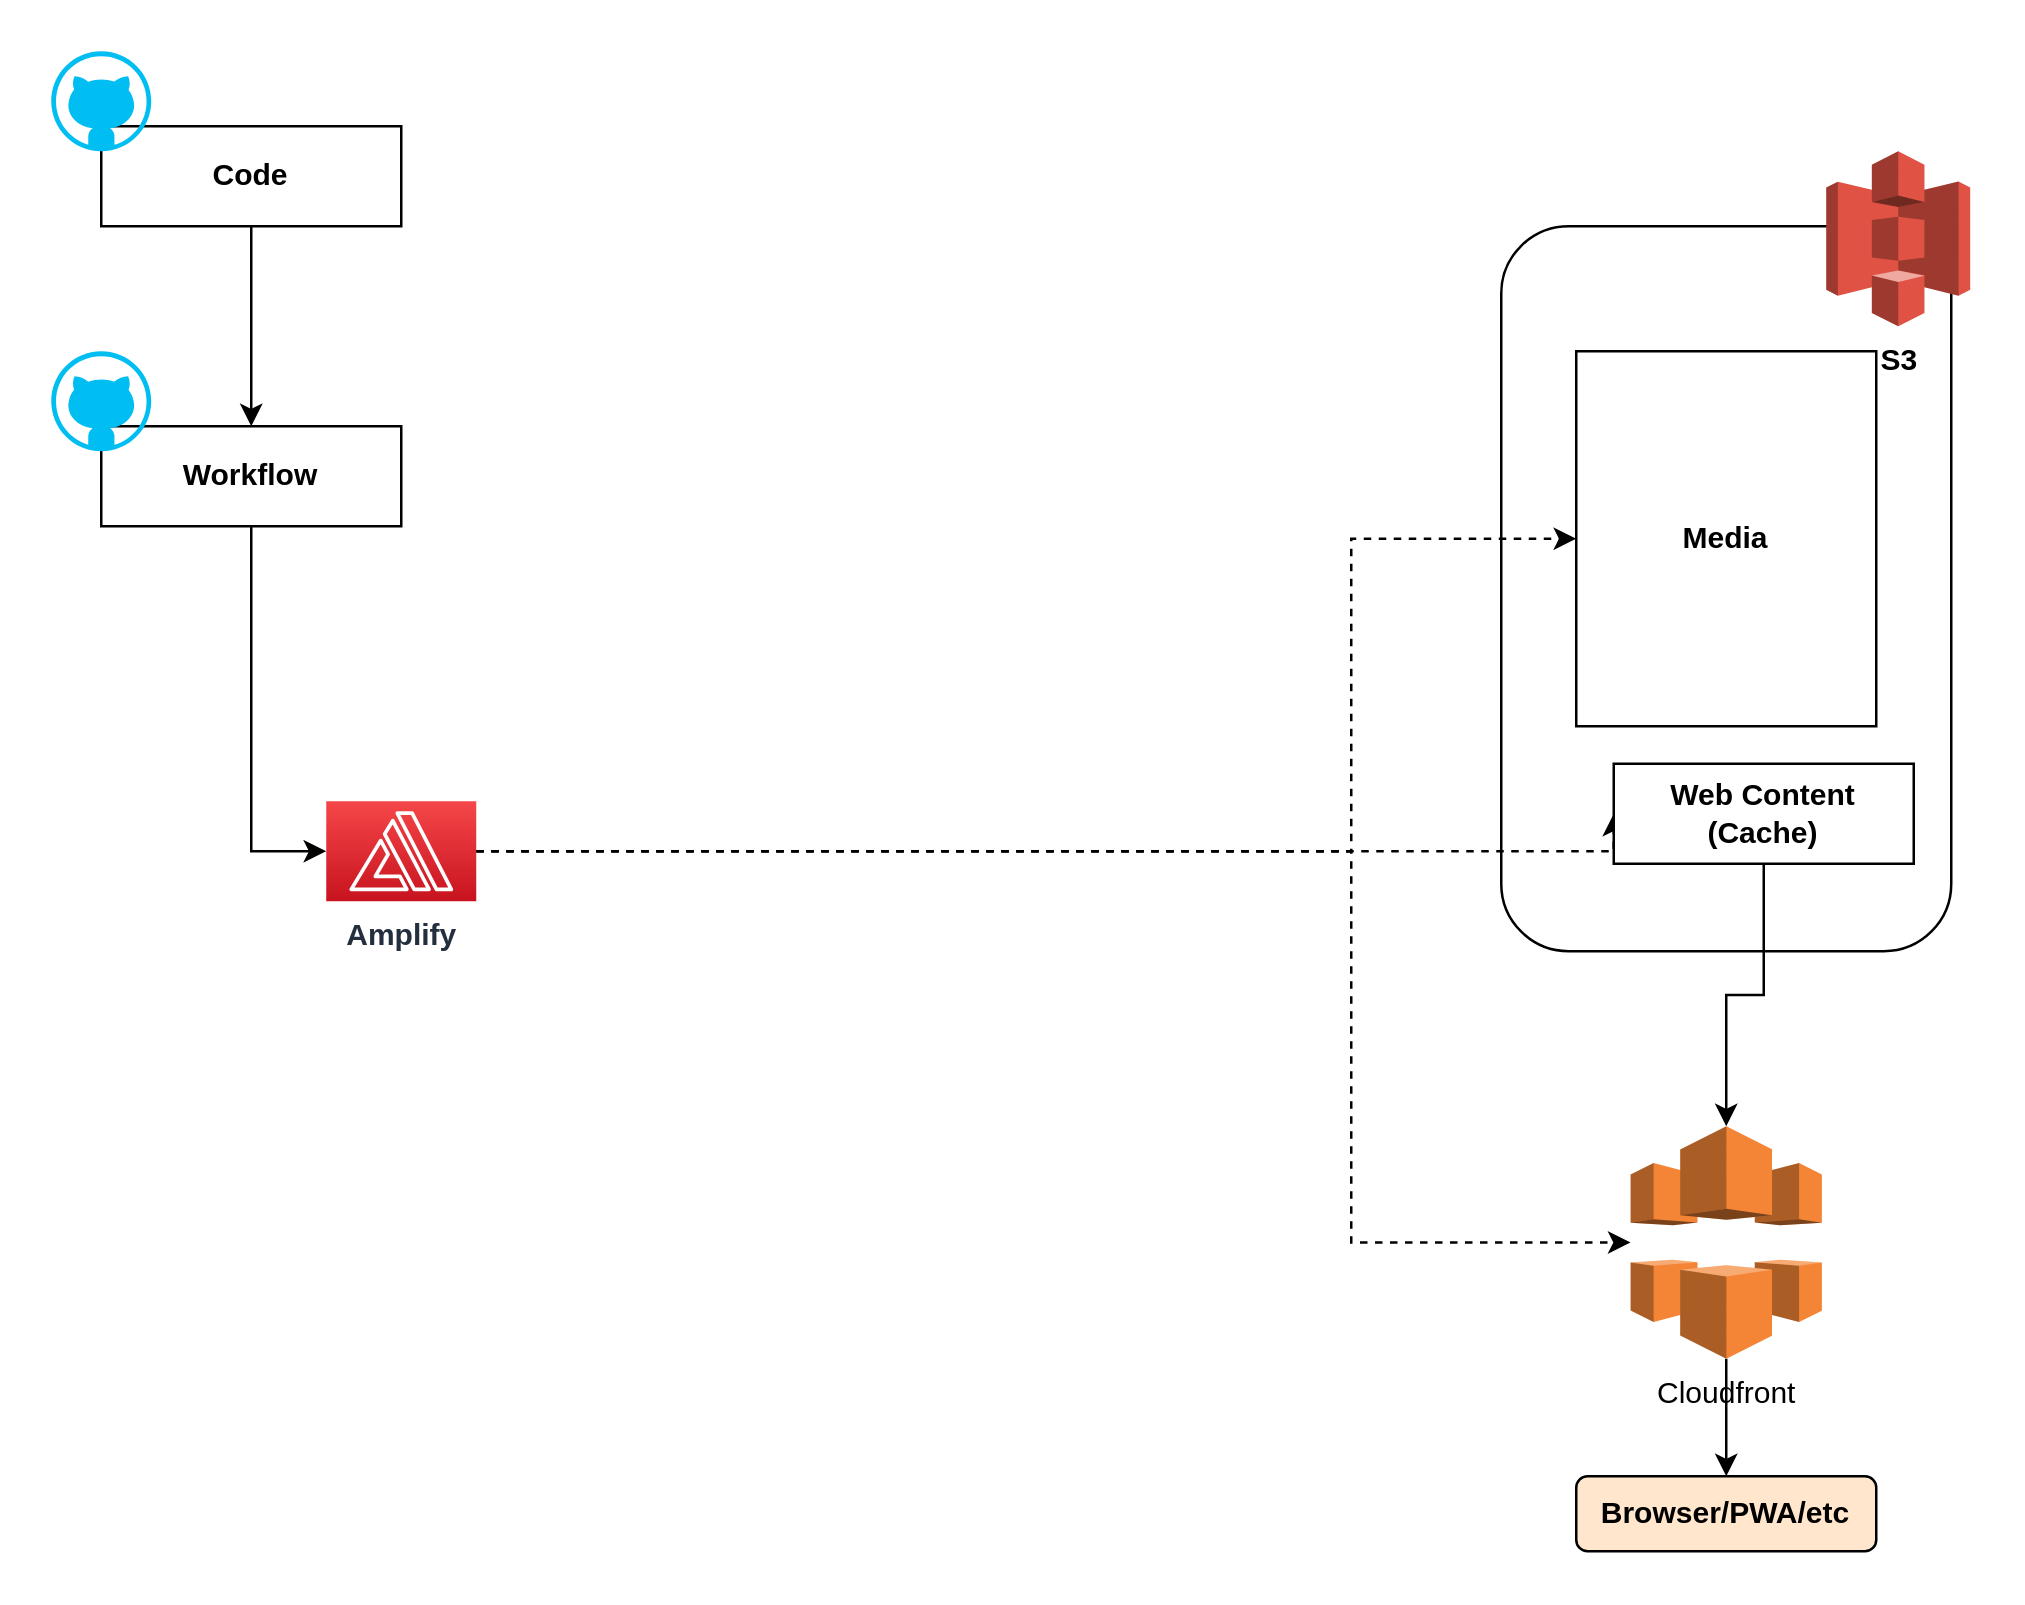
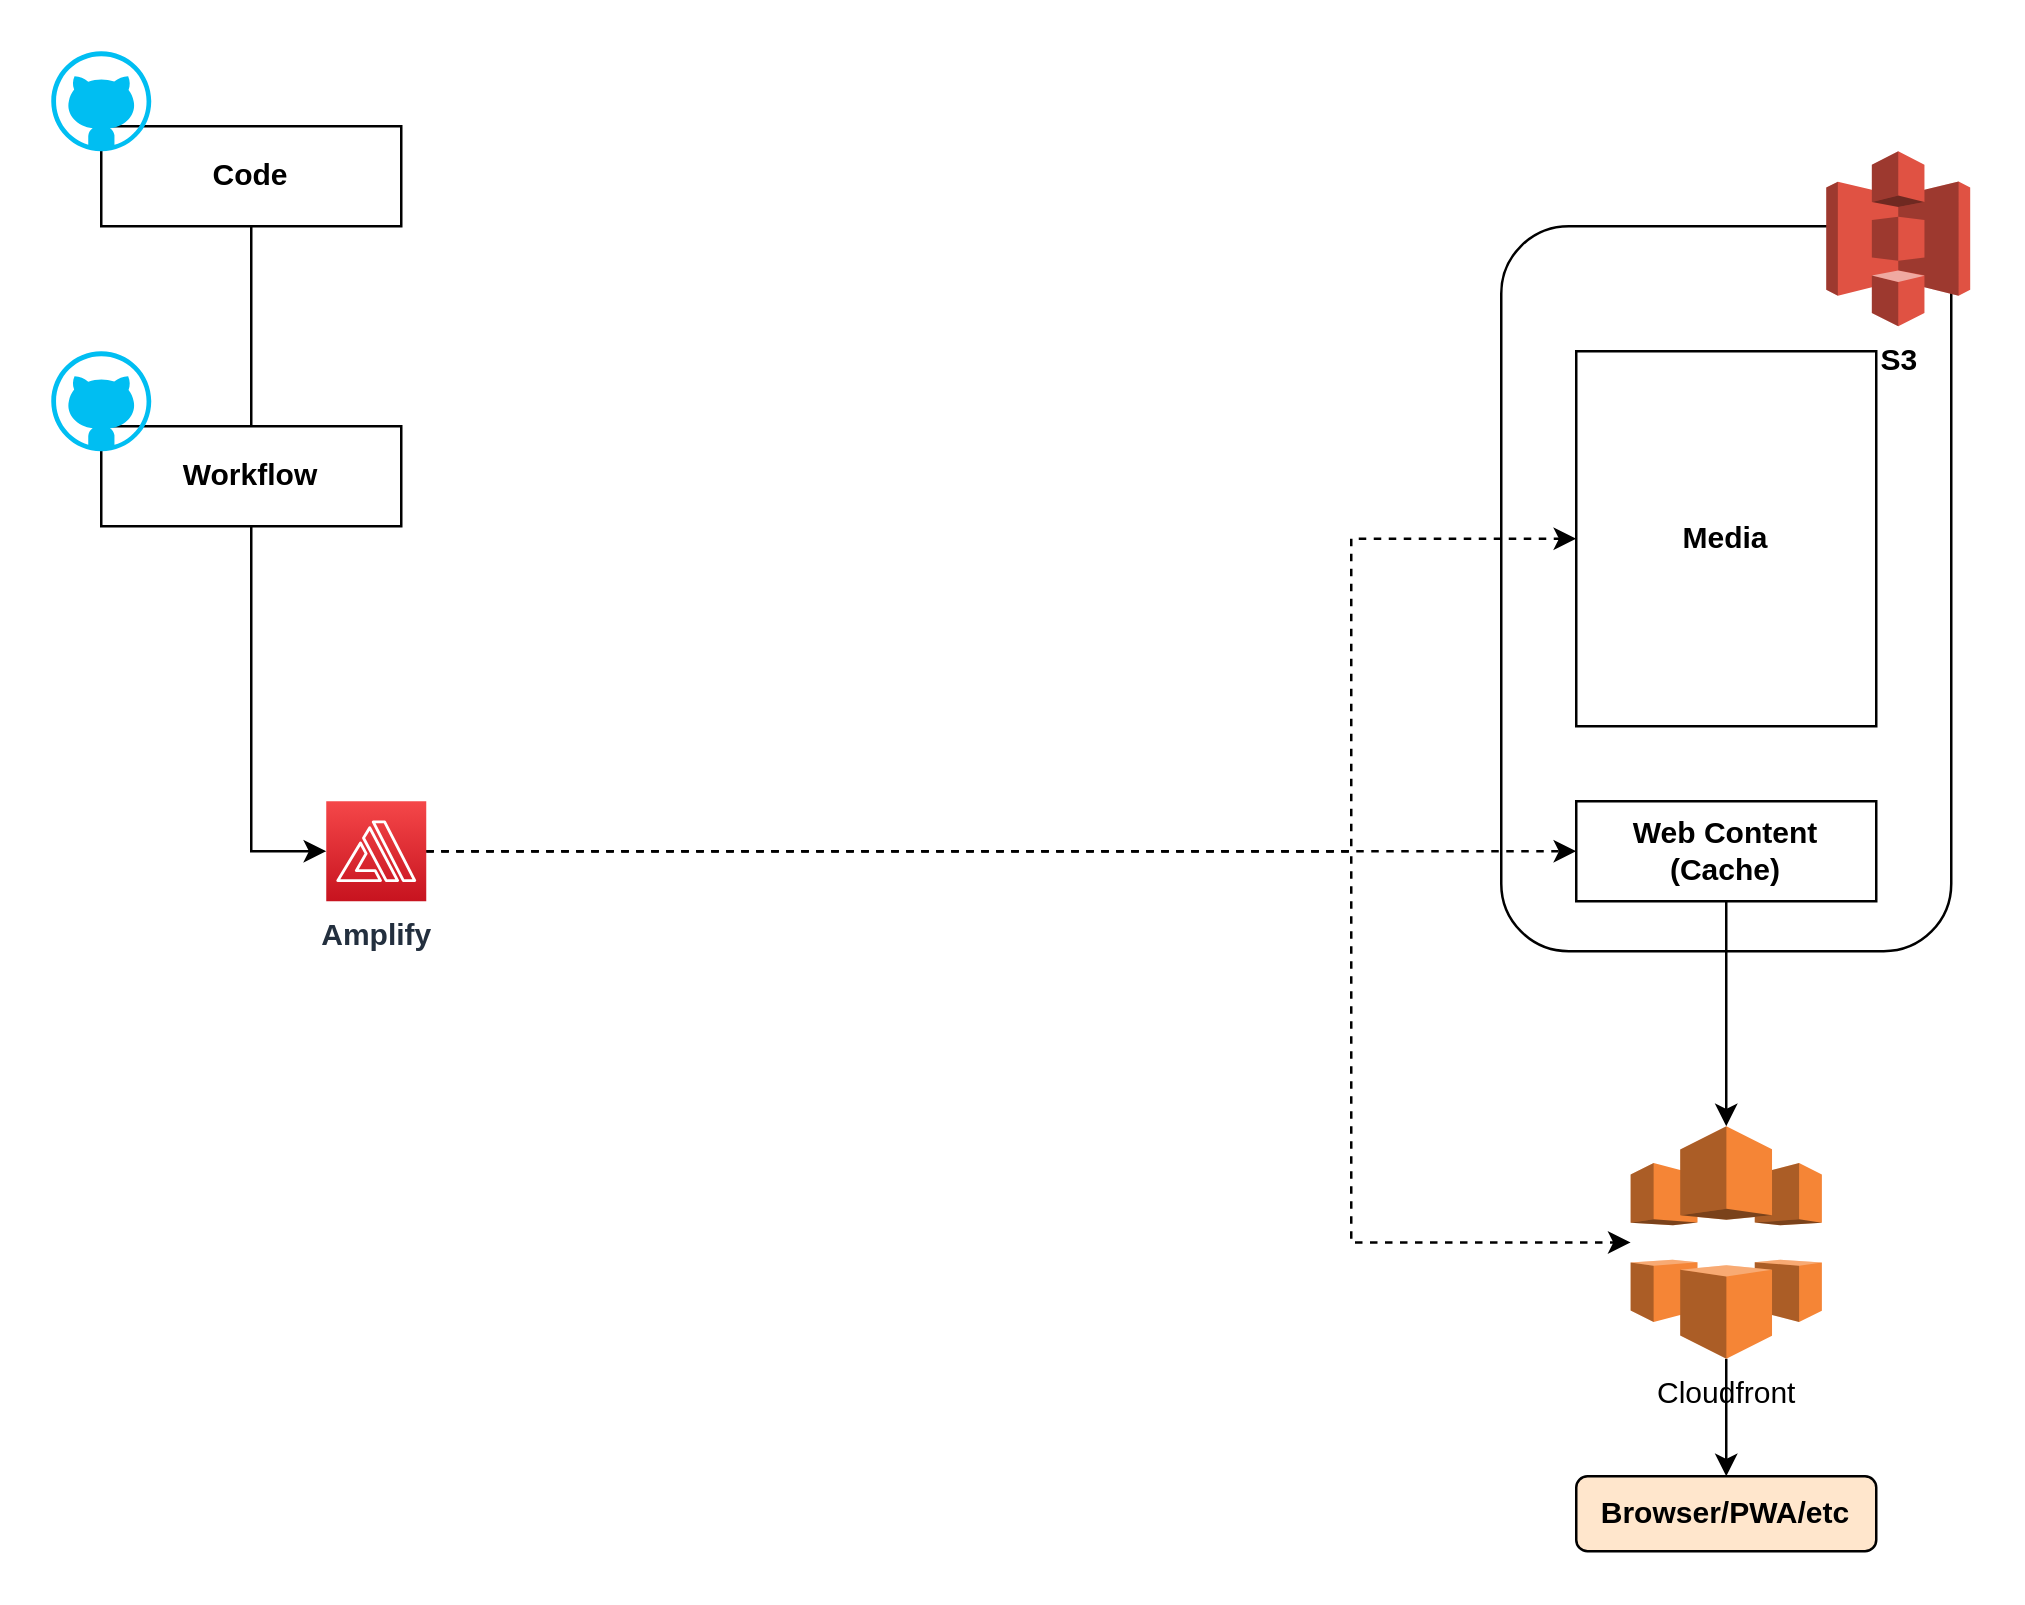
edge "Code" -> "Workflow": arrowhead classic -> none
node "Web Content (Cache)": moved (1764, 814) -> (1726, 851)
node "Amplify": size 150x100 -> 100x100
